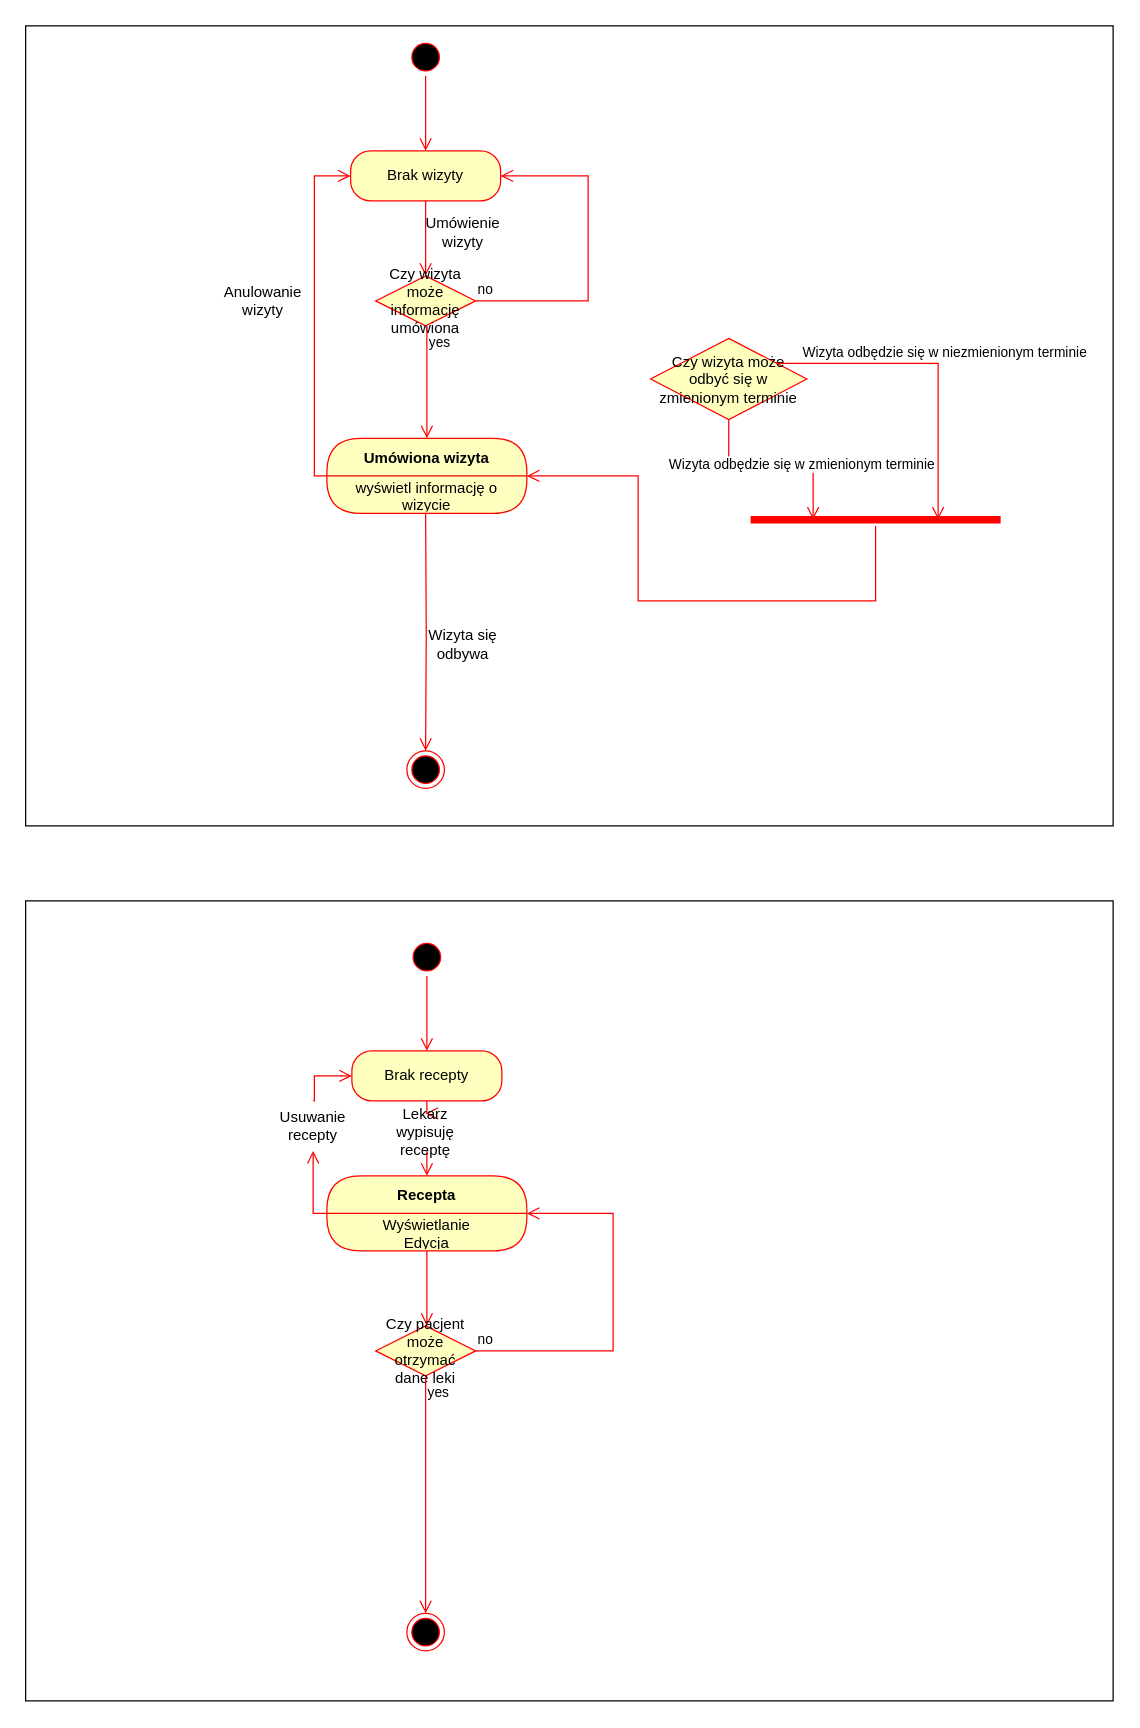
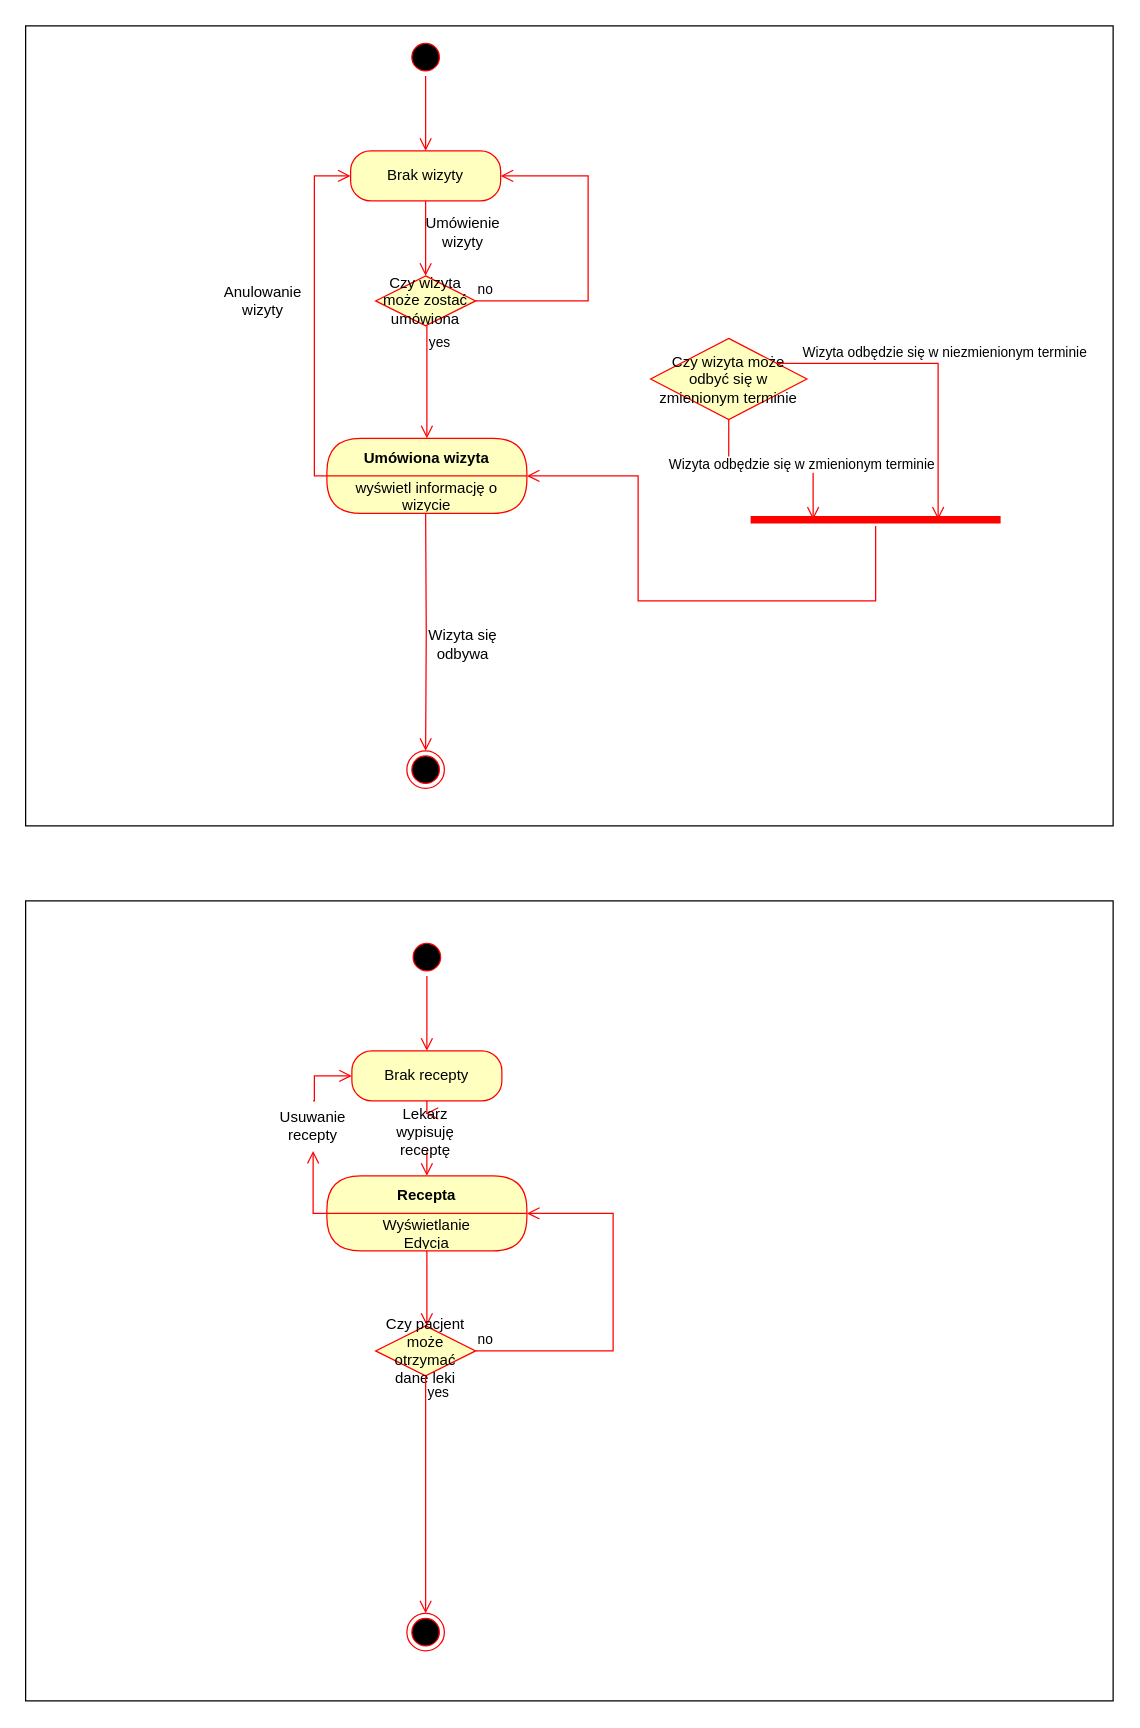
node "Czy wizyta może informację umówiona": label "Czy wizyta może informację umówiona" -> "Czy wizyta może zostać umówiona"
